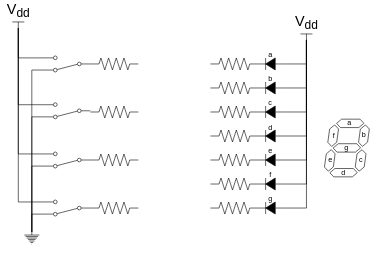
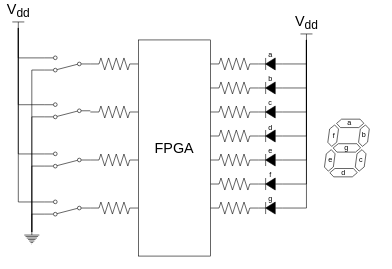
node "FPGA": added
